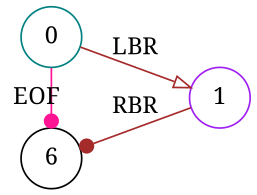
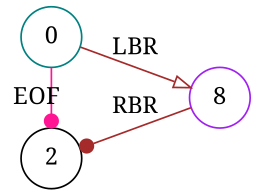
node "1": label "1" -> "8"
node "6": label "6" -> "2"
